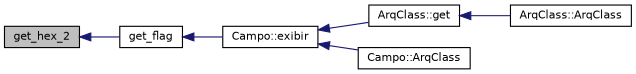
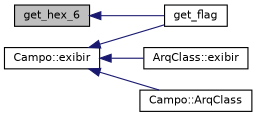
node "ArqClass::get": label "ArqClass::get" -> "ArqClass::exibir"
node "ArqClass::ArqClass": removed
node "get_hex_2": label "get_hex_2" -> "get_hex_6"
edge "Campo::exibir" -> "get_flag": reversed
